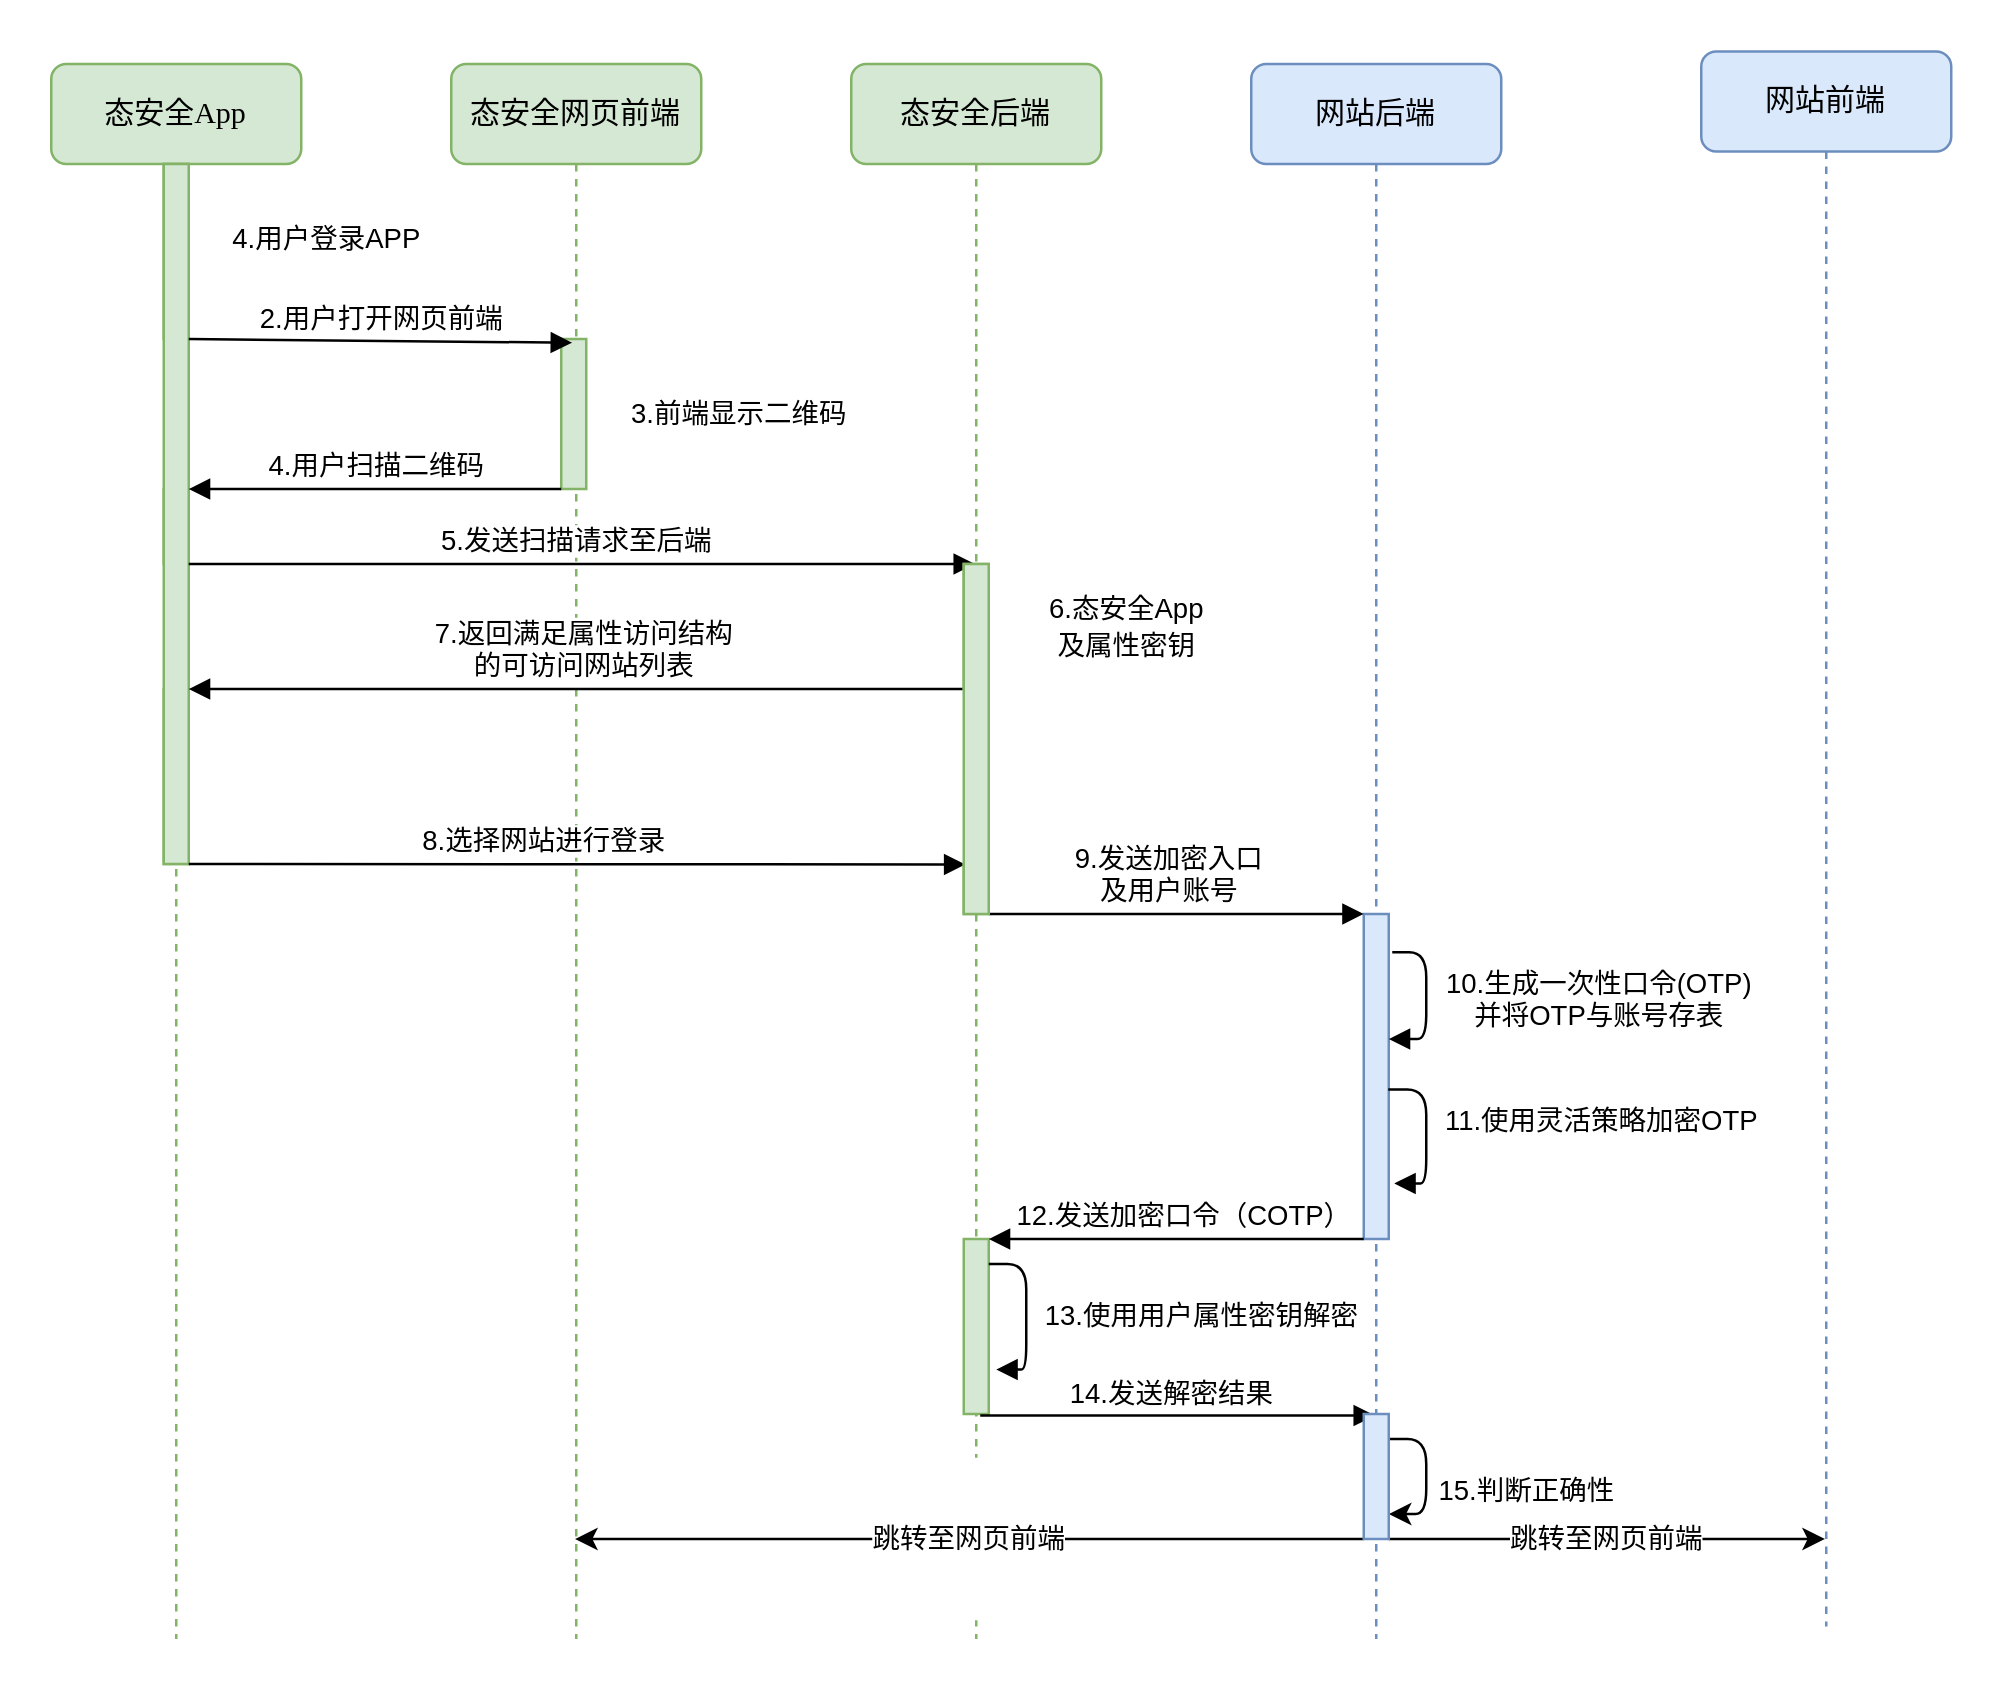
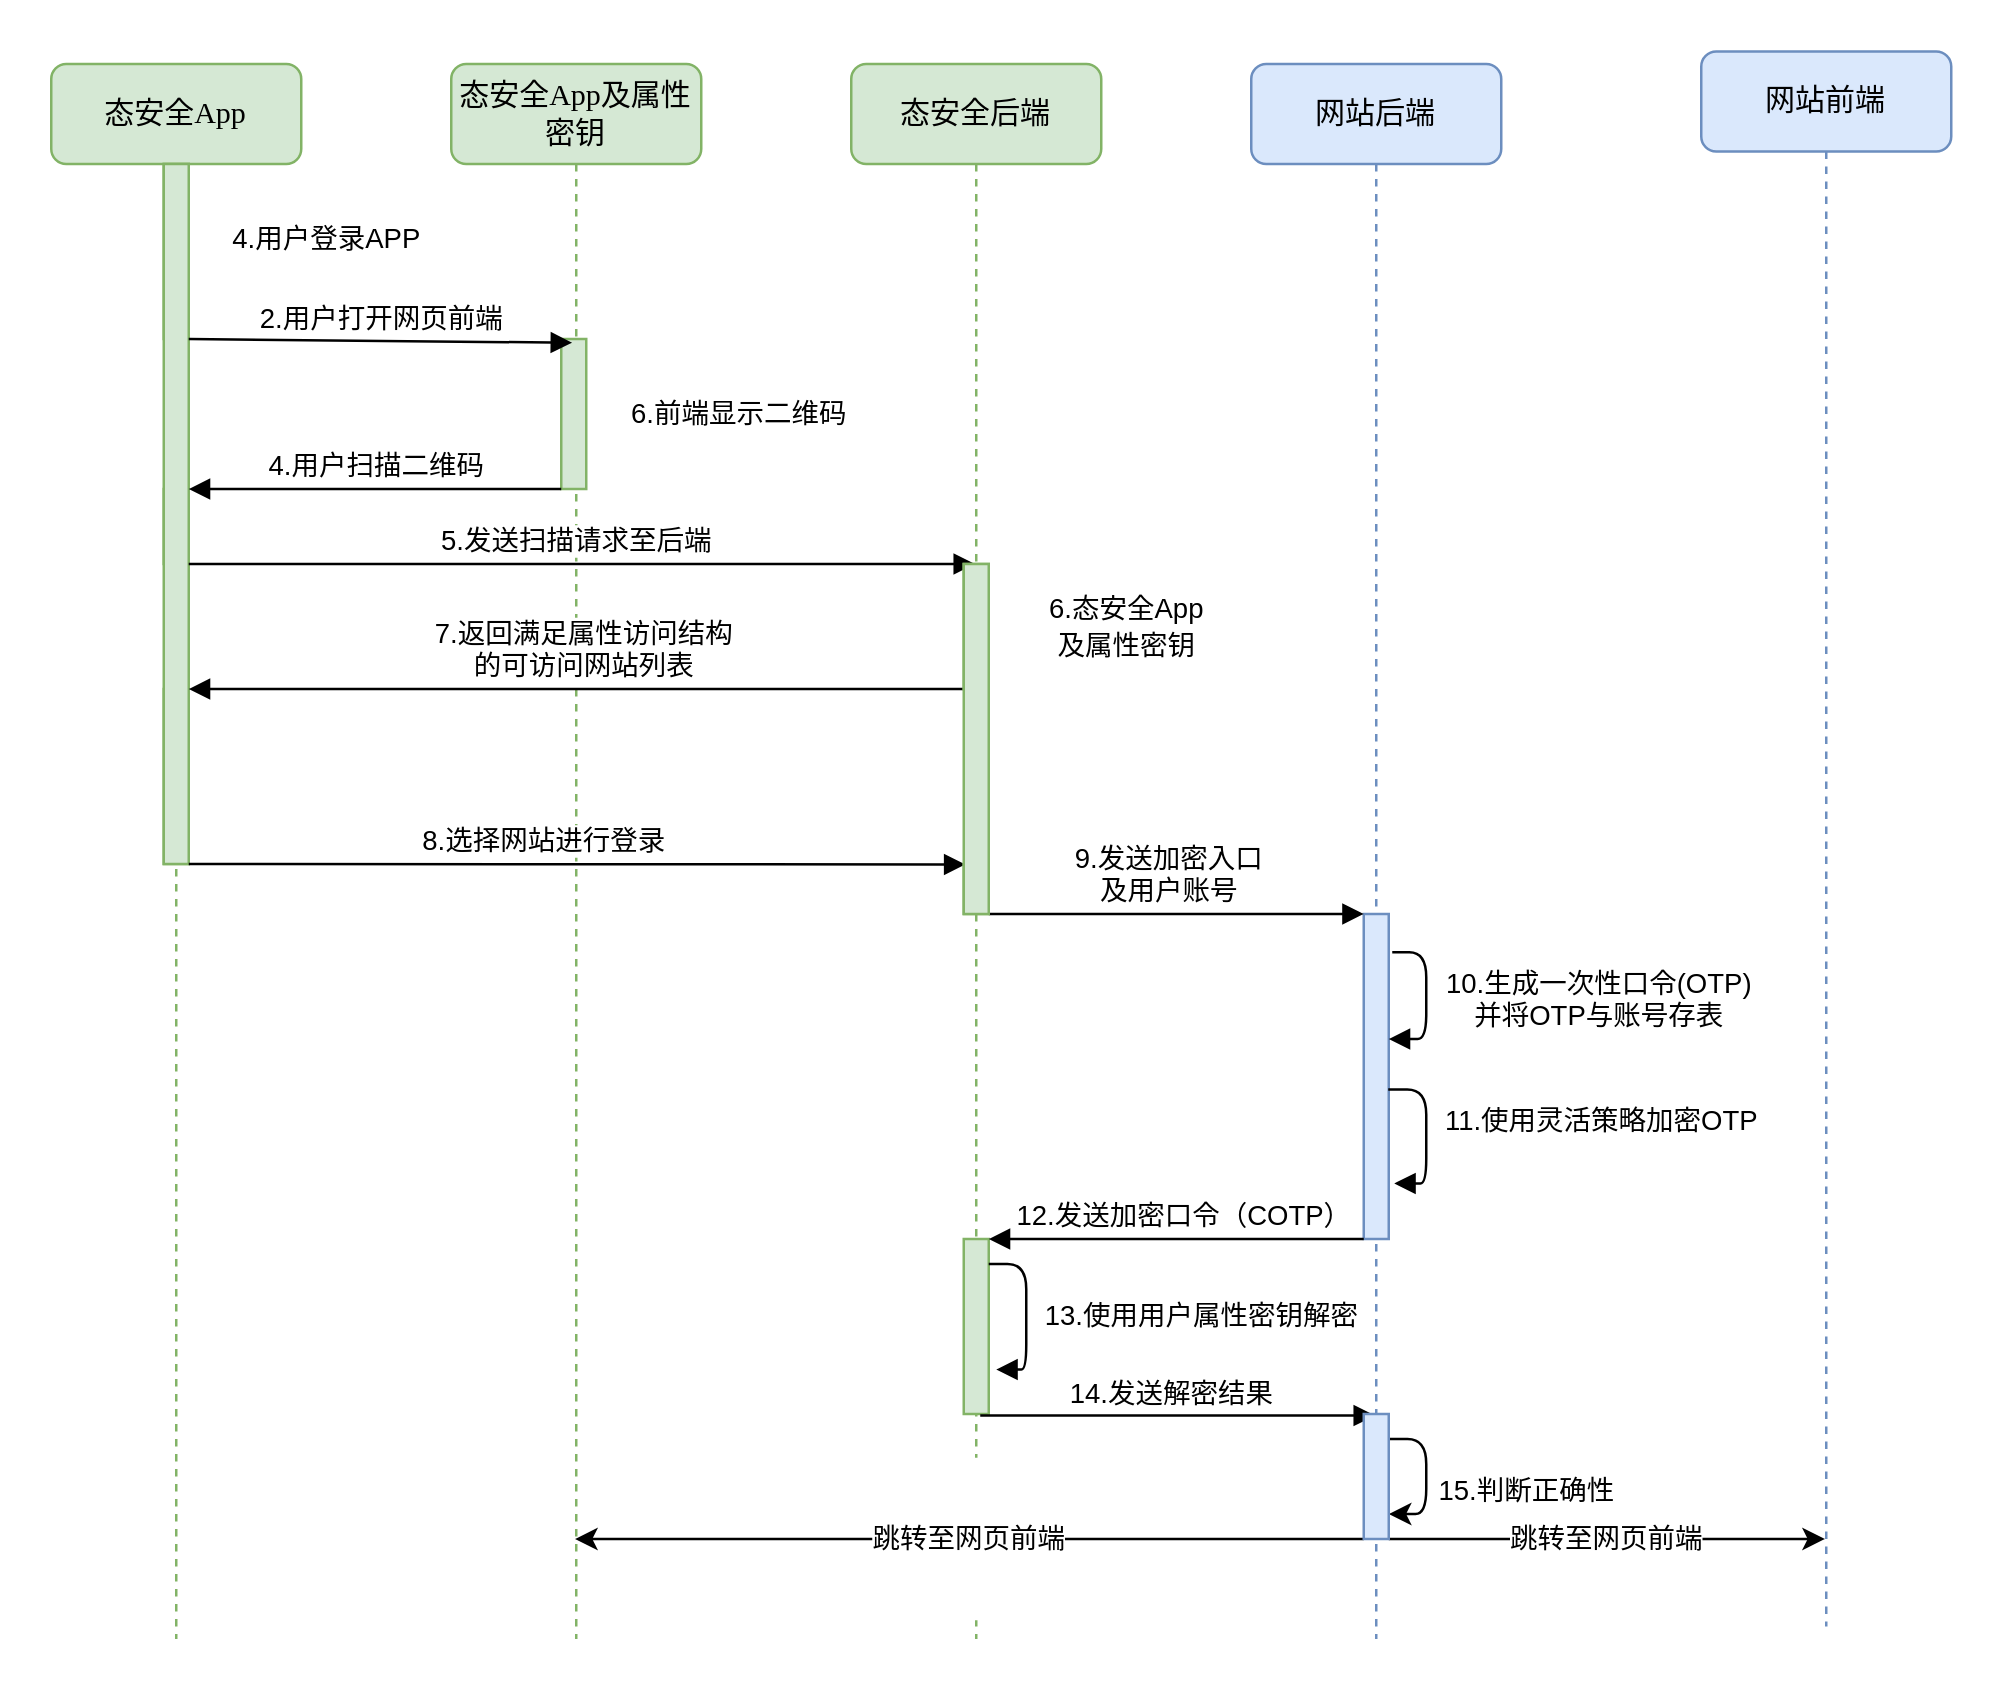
node "态安全网页前端": label "态安全网页前端" -> "态安全App及属性密钥"
node "3.前端显示二维码": label "3.前端显示二维码" -> "6.前端显示二维码"
